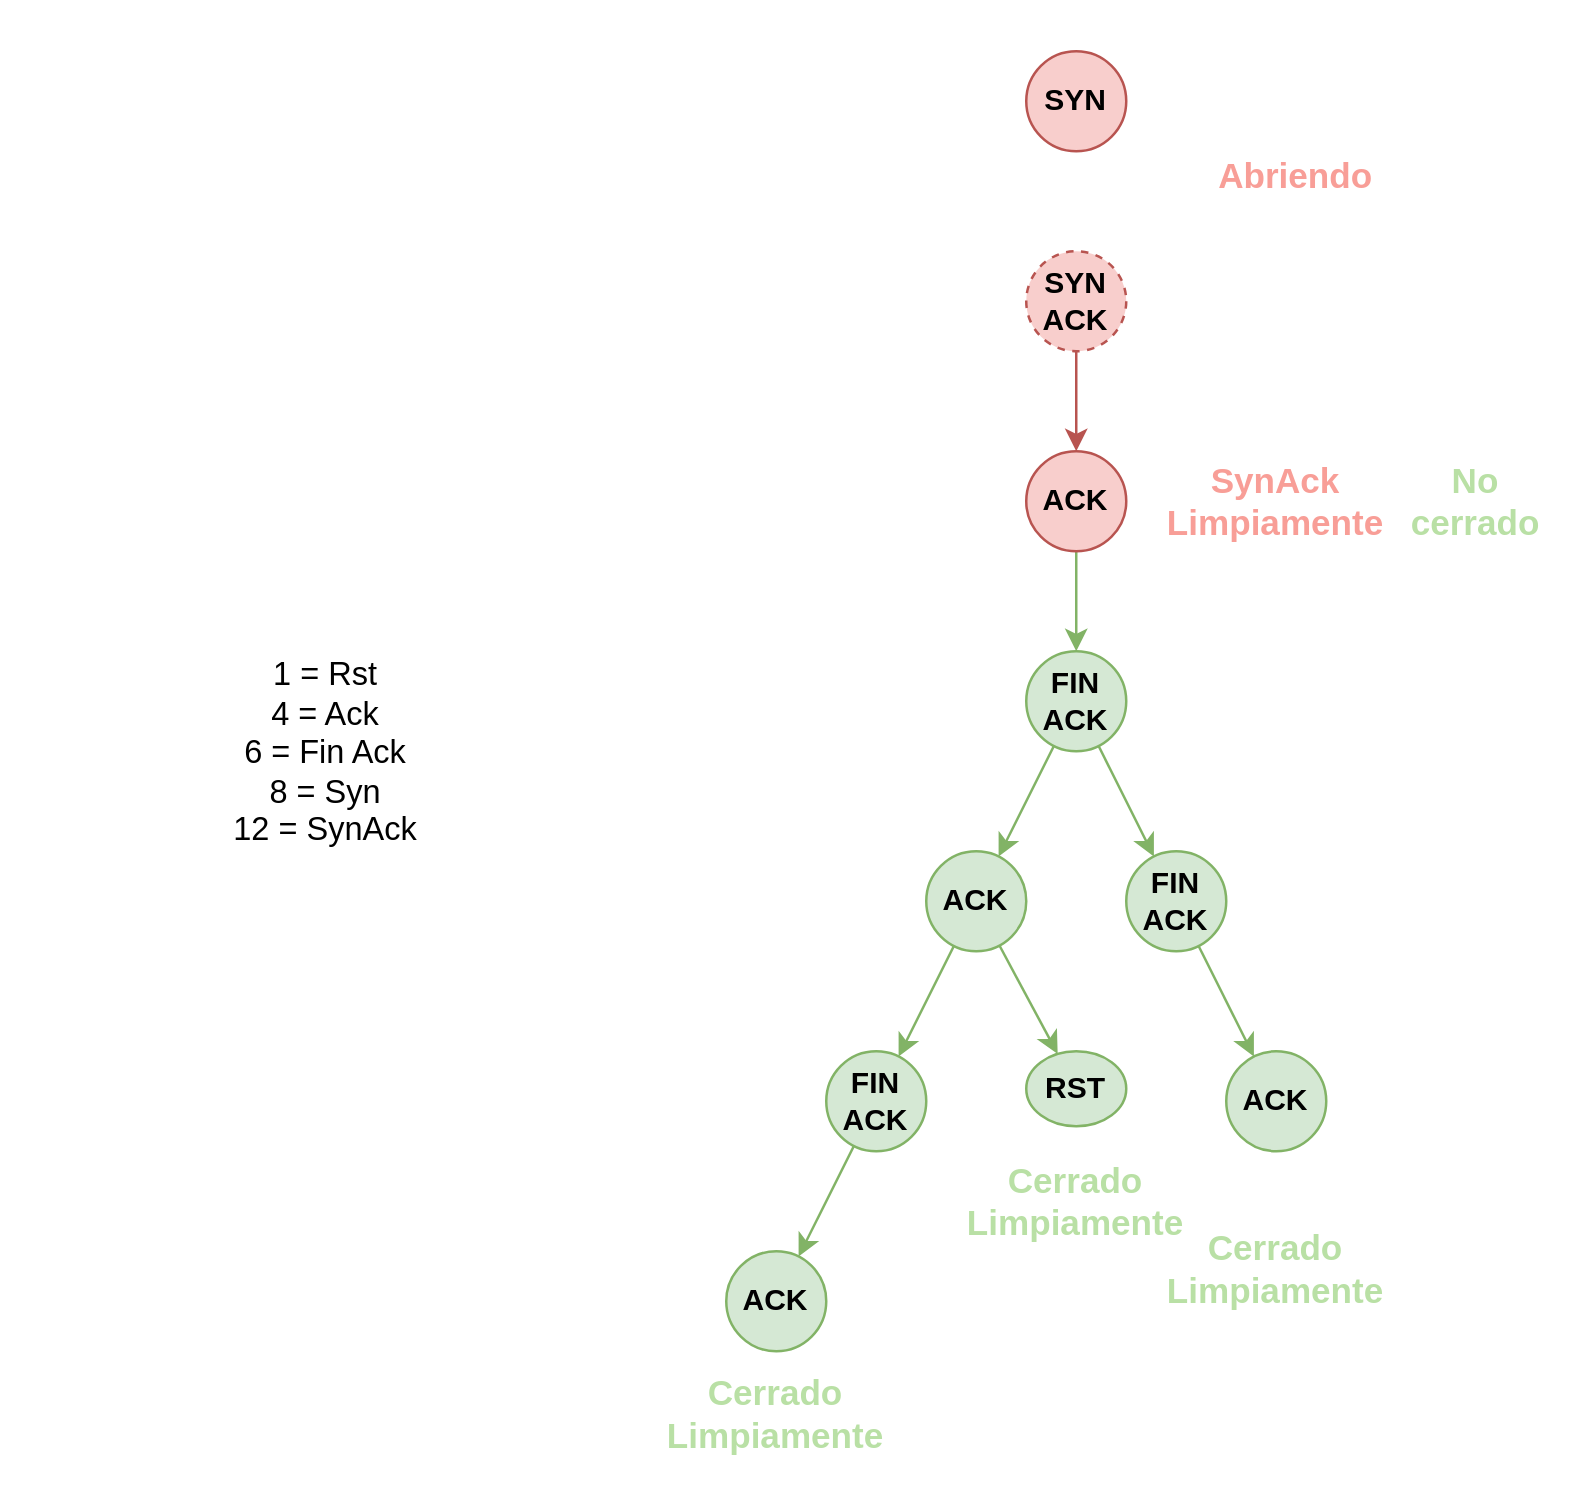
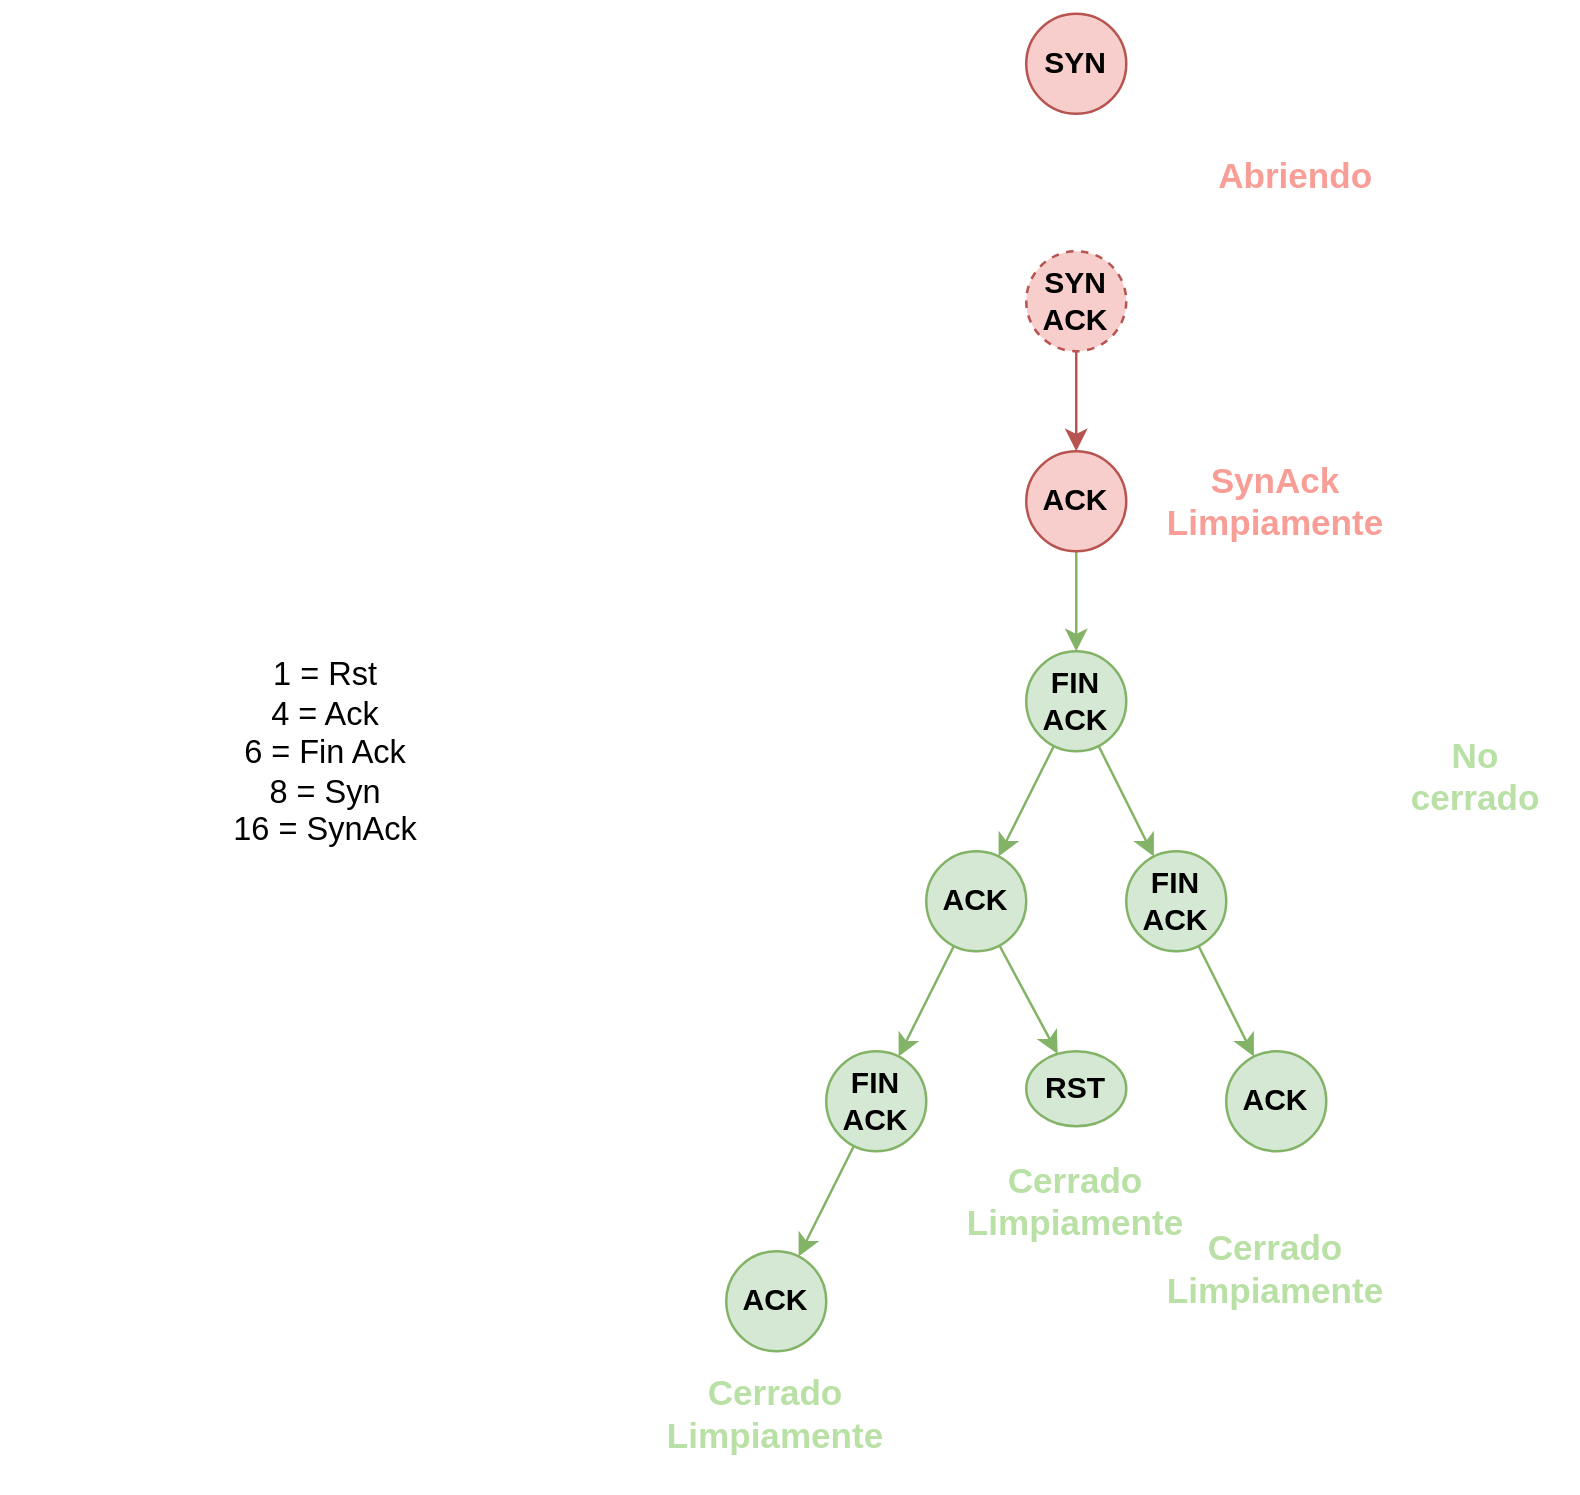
node "SYN": moved (1076, 101) -> (1076, 64)
node "No cerrado": moved (1476, 501) -> (1476, 776)
node "1 = Rst 4 = Ack 6 = Fin Ack 8 = Syn 12 = SynAck": label "1 = Rst 4 = Ack 6 = Fin Ack 8 = Syn 12 = SynAck" -> "1 = Rst 4 = Ack 6 = Fin Ack 8 = Syn 16 = SynAck"
